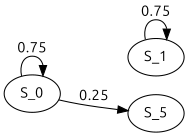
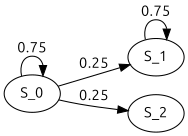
edge "S_0" -> "S_1": added, label "0.25"
node "S_5": label "S_5" -> "S_2"
